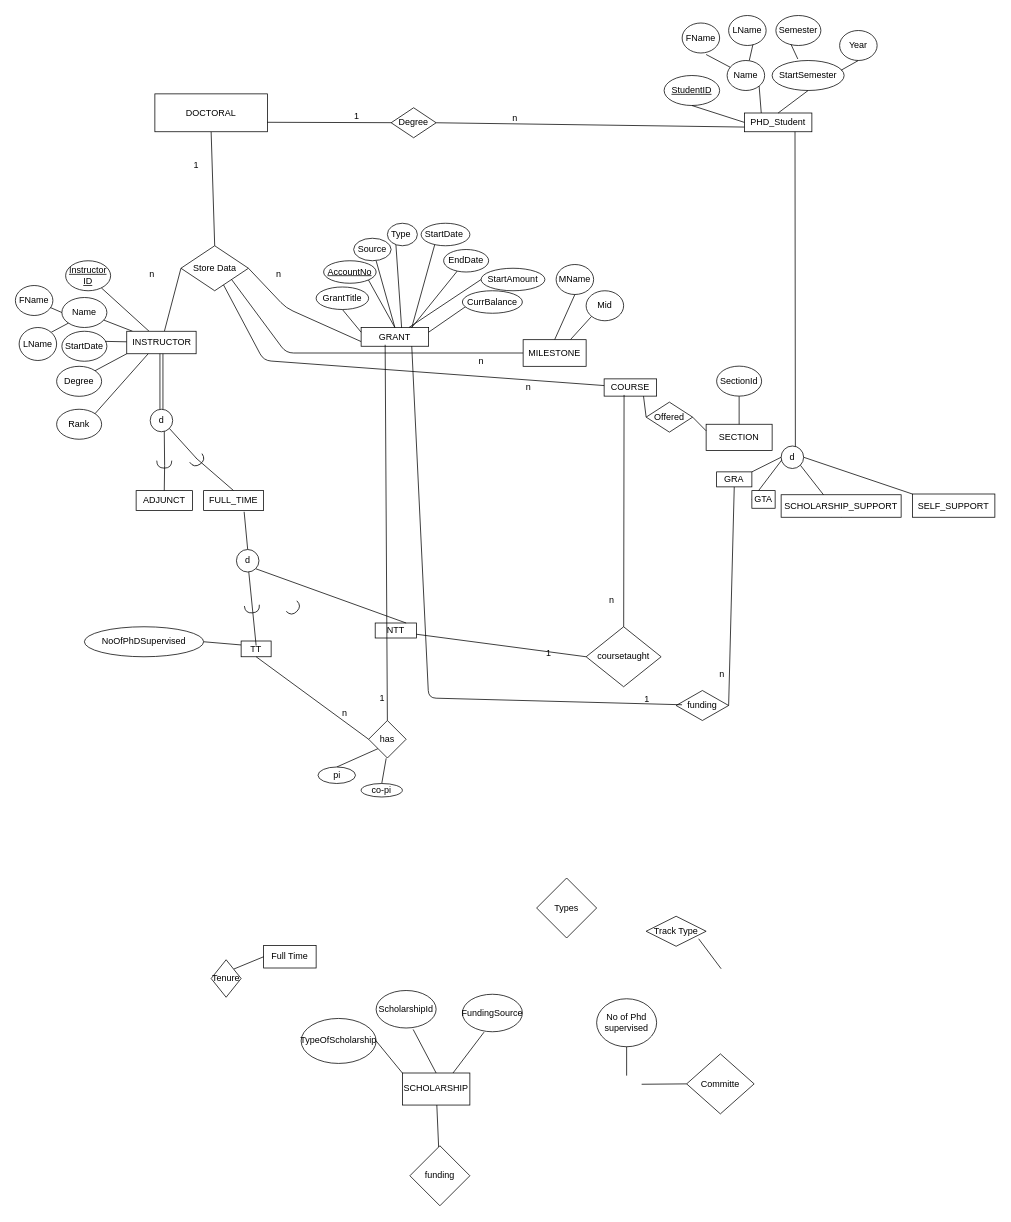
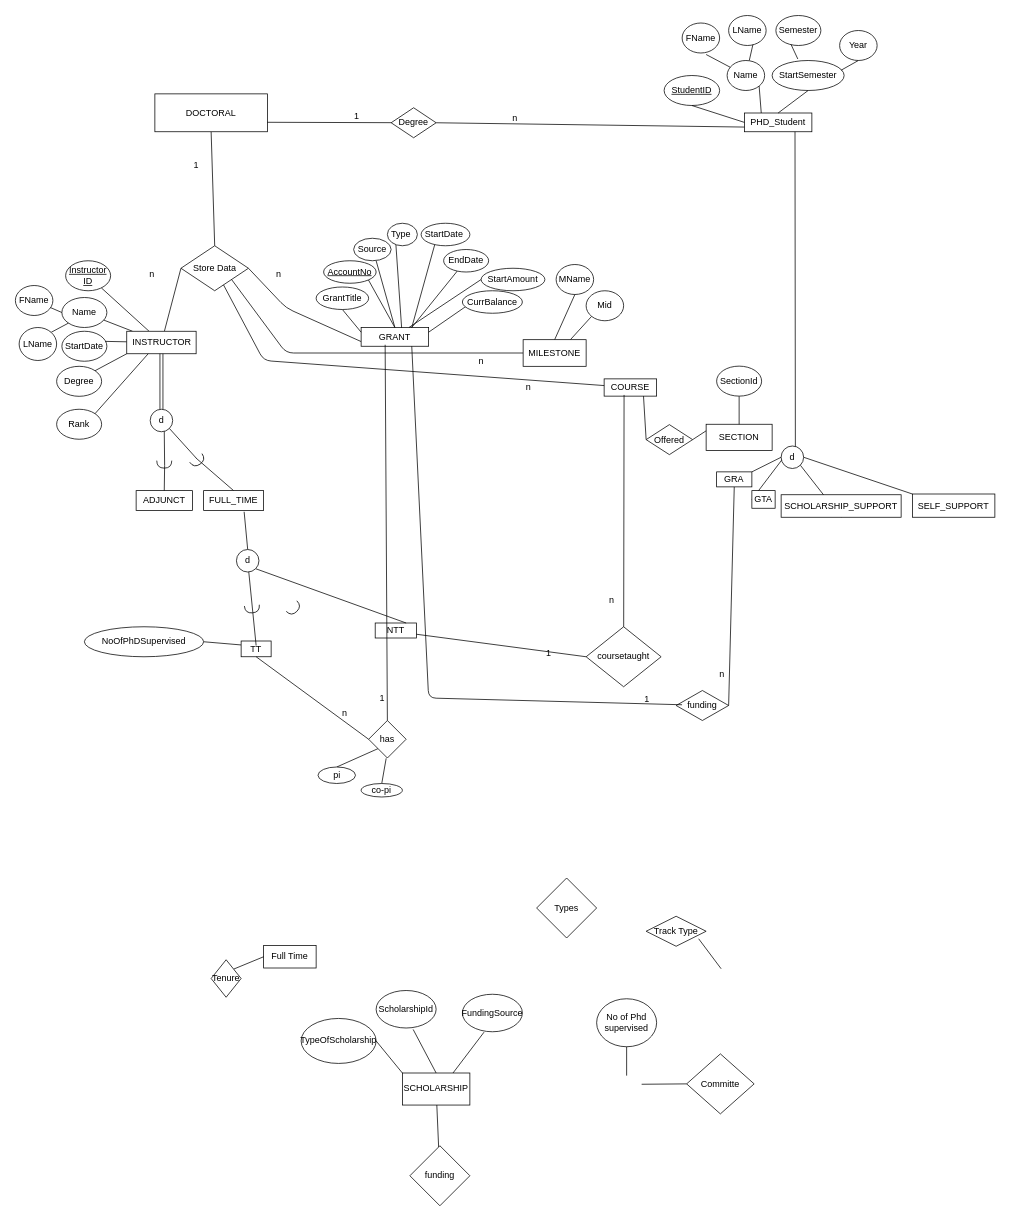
node "Offered": moved (669, 417) -> (669, 440)
